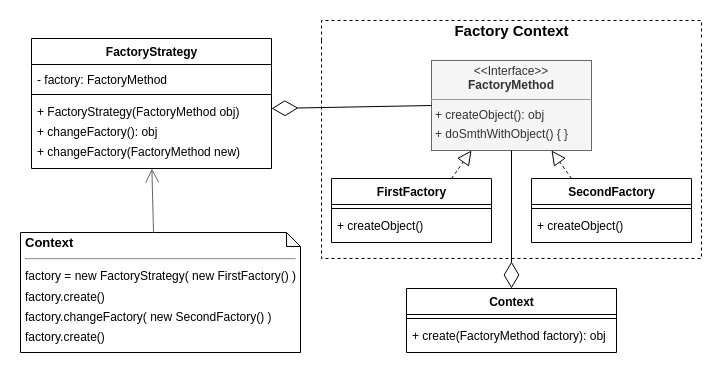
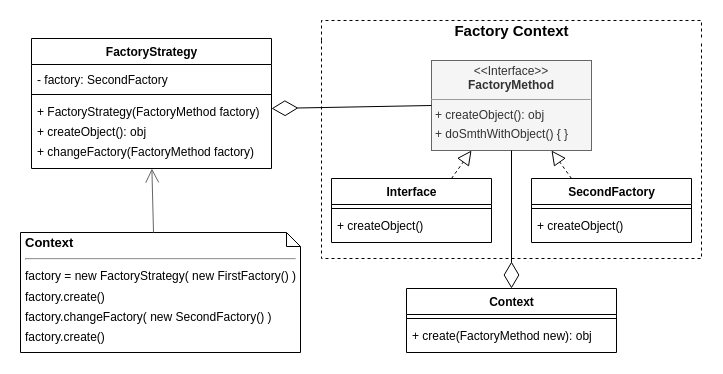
node "- factory: FactoryMethod": label "- factory: FactoryMethod" -> "- factory: SecondFactory"
node "+ FactoryStrategy(FactoryMethod obj)": label "+ FactoryStrategy(FactoryMethod obj)" -> "+ FactoryStrategy(FactoryMethod factory)"
node "+ changeFactory(): obj": label "+ changeFactory(): obj" -> "+ createObject(): obj"
node "+ changeFactory(FactoryMethod new)": label "+ changeFactory(FactoryMethod new)" -> "+ changeFactory(FactoryMethod factory)"
node "FirstFactory": label "FirstFactory" -> "Interface"
node "+ create(FactoryMethod factory): obj": label "+ create(FactoryMethod factory): obj" -> "+ create(FactoryMethod new): obj"
